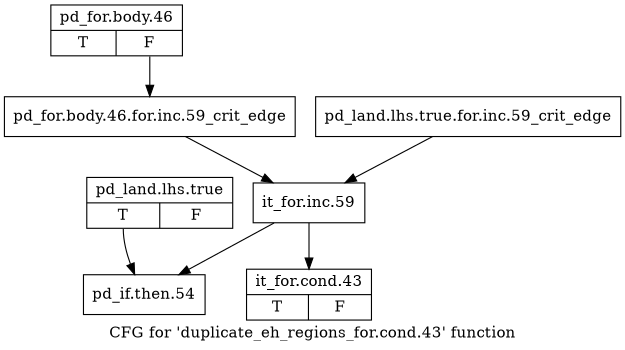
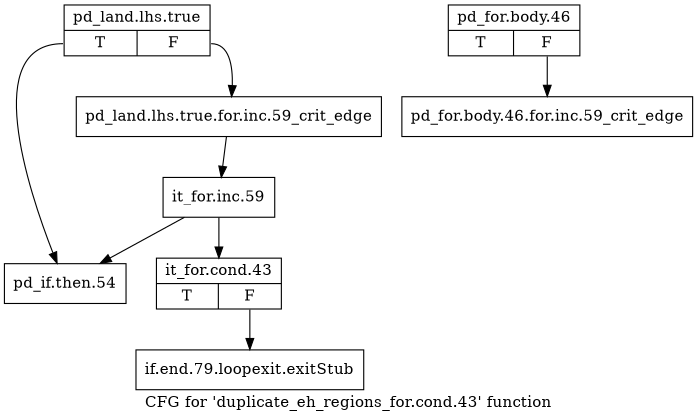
edge "pd_land.lhs.true" -> "pd_land.lhs.true.for.inc.59_crit_edge": added
edge "pd_for.body.46.for.inc.59_crit_edge" -> "it_for.inc.59": removed
node "if.end.79.loopexit.exitStub": added
